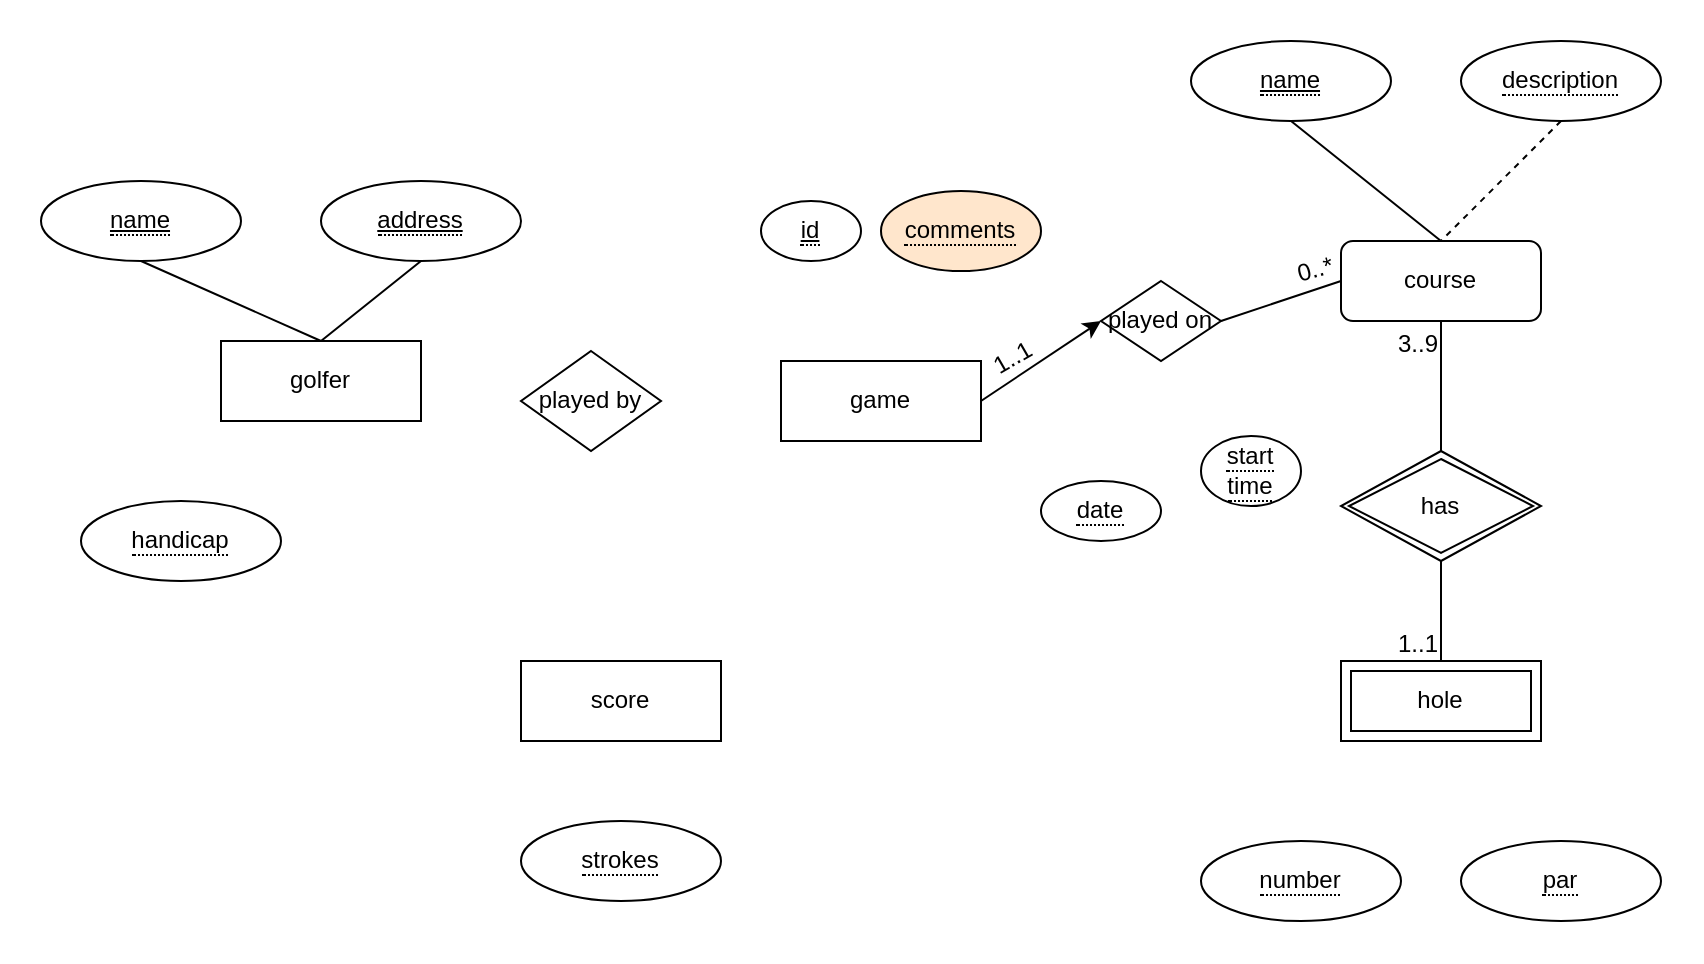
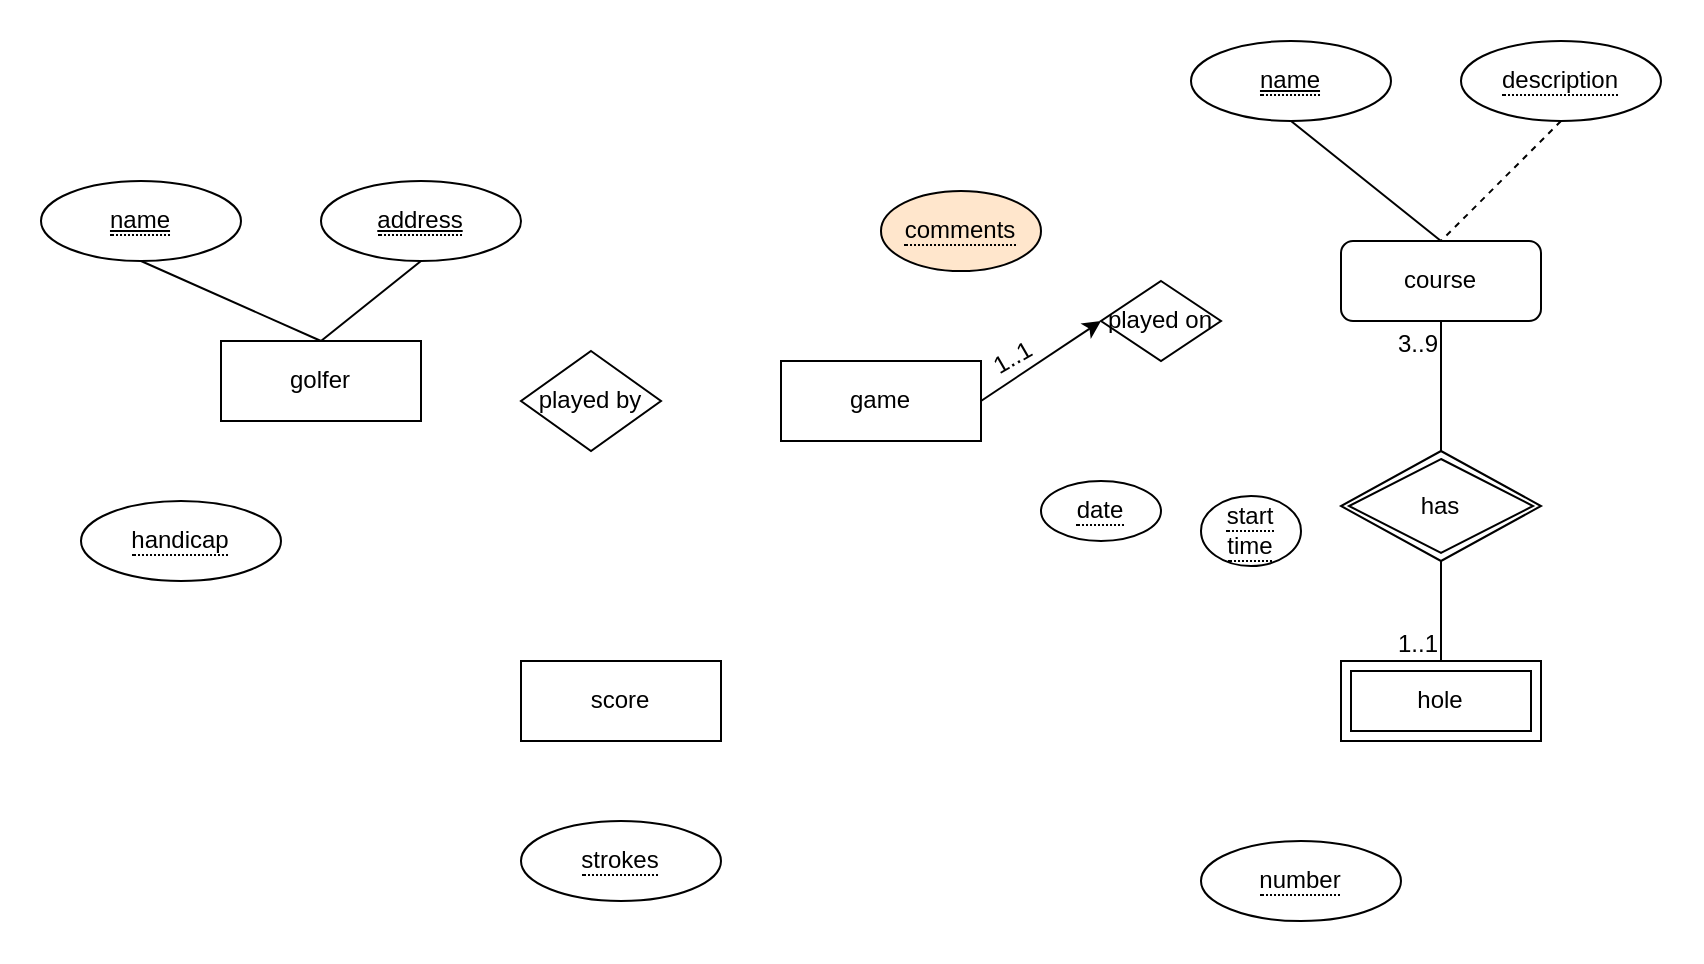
node "id": removed
edge "course" -- "played on": removed, label "0..*"
node "start time": moved (1251, 471) -> (1251, 531)
node "par": removed
